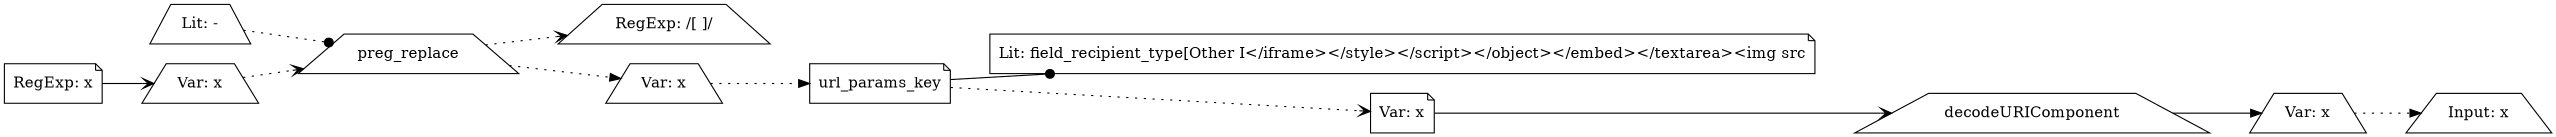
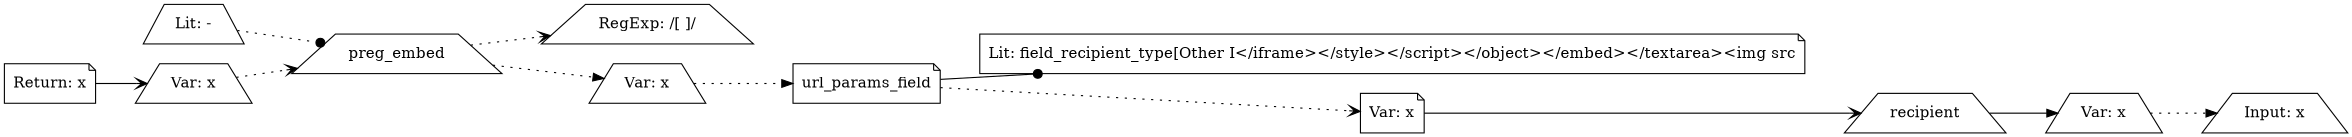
node "preg_replace": label "preg_replace" -> "preg_embed"
node "RegExp: x": label "RegExp: x" -> "Return: x"
node "url_params_key": label "url_params_key" -> "url_params_field"
node "decodeURIComponent": label "decodeURIComponent" -> "recipient"
